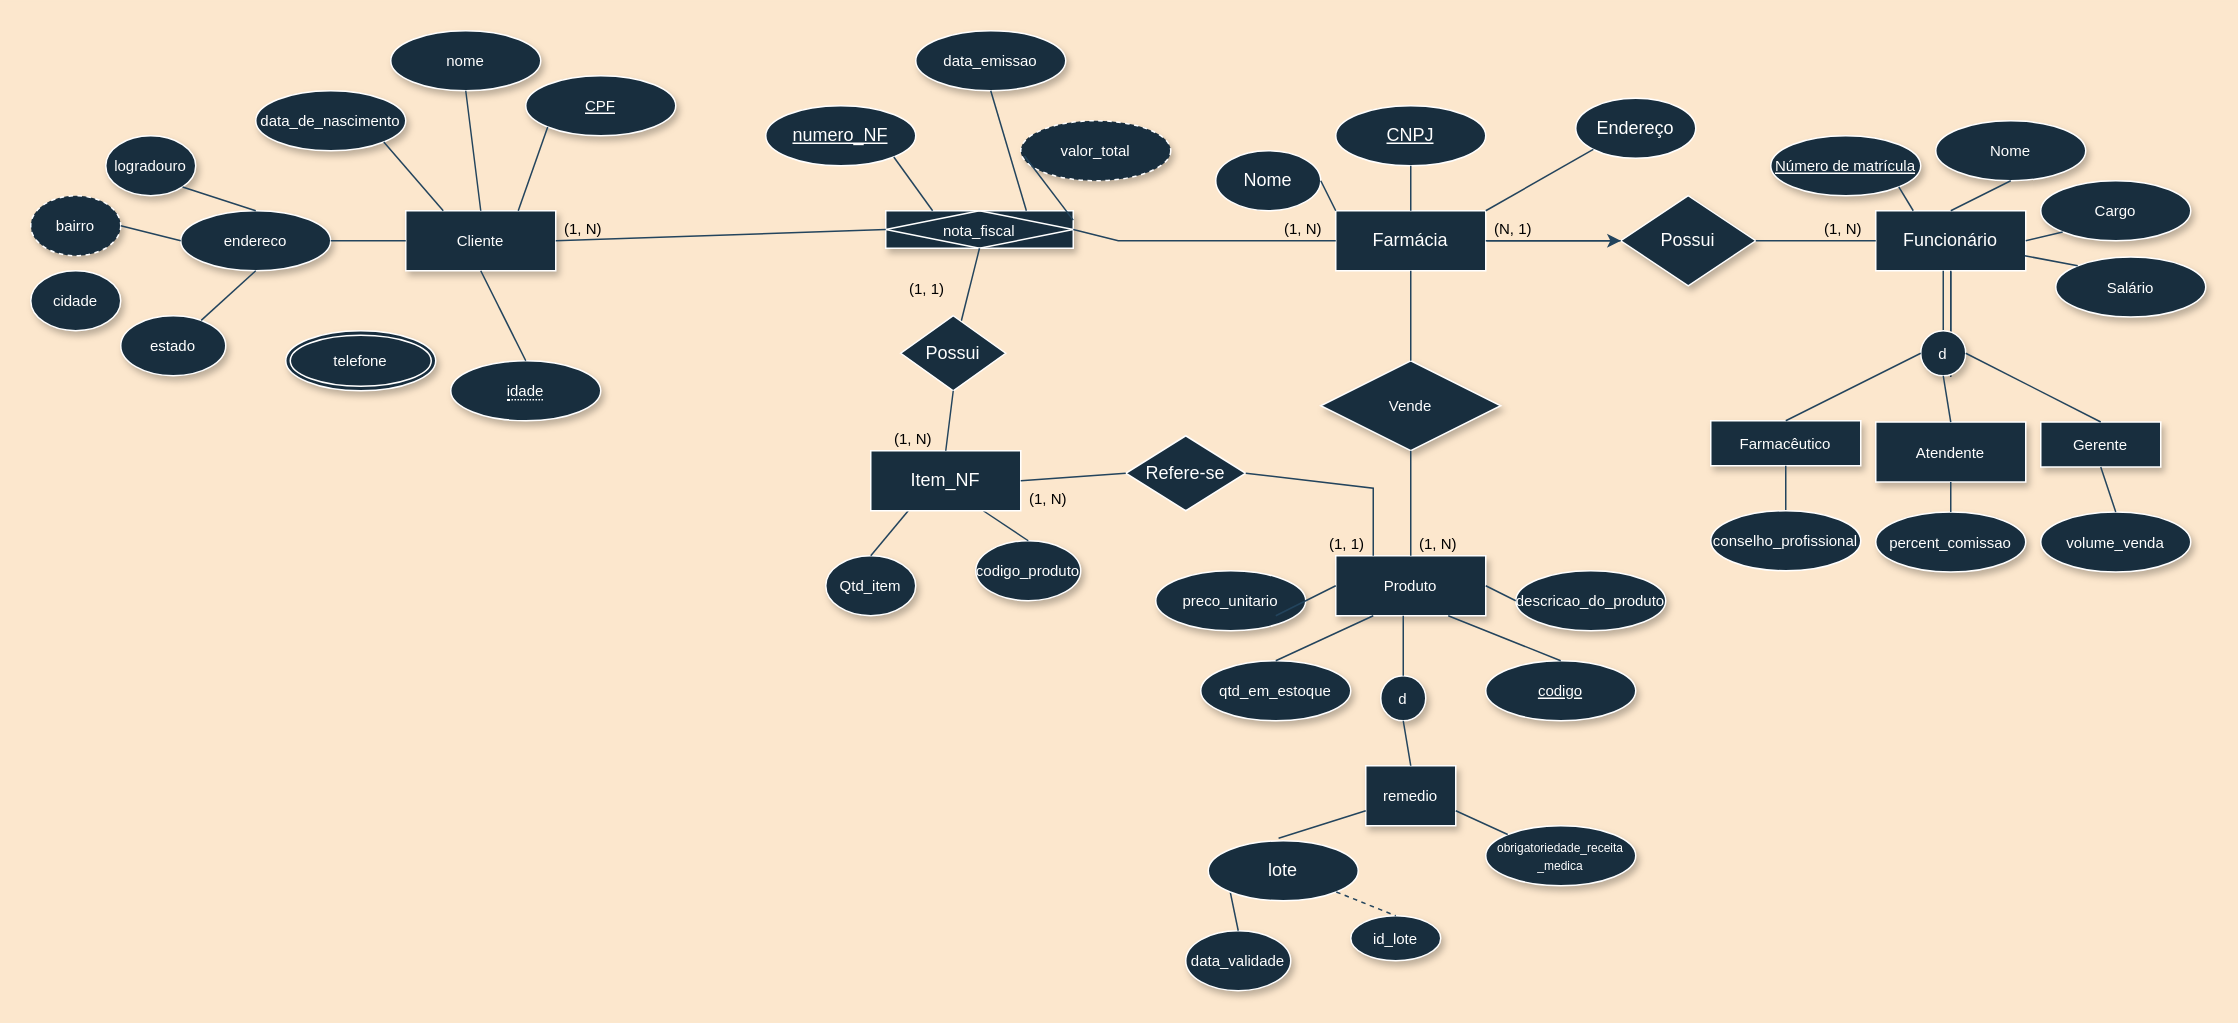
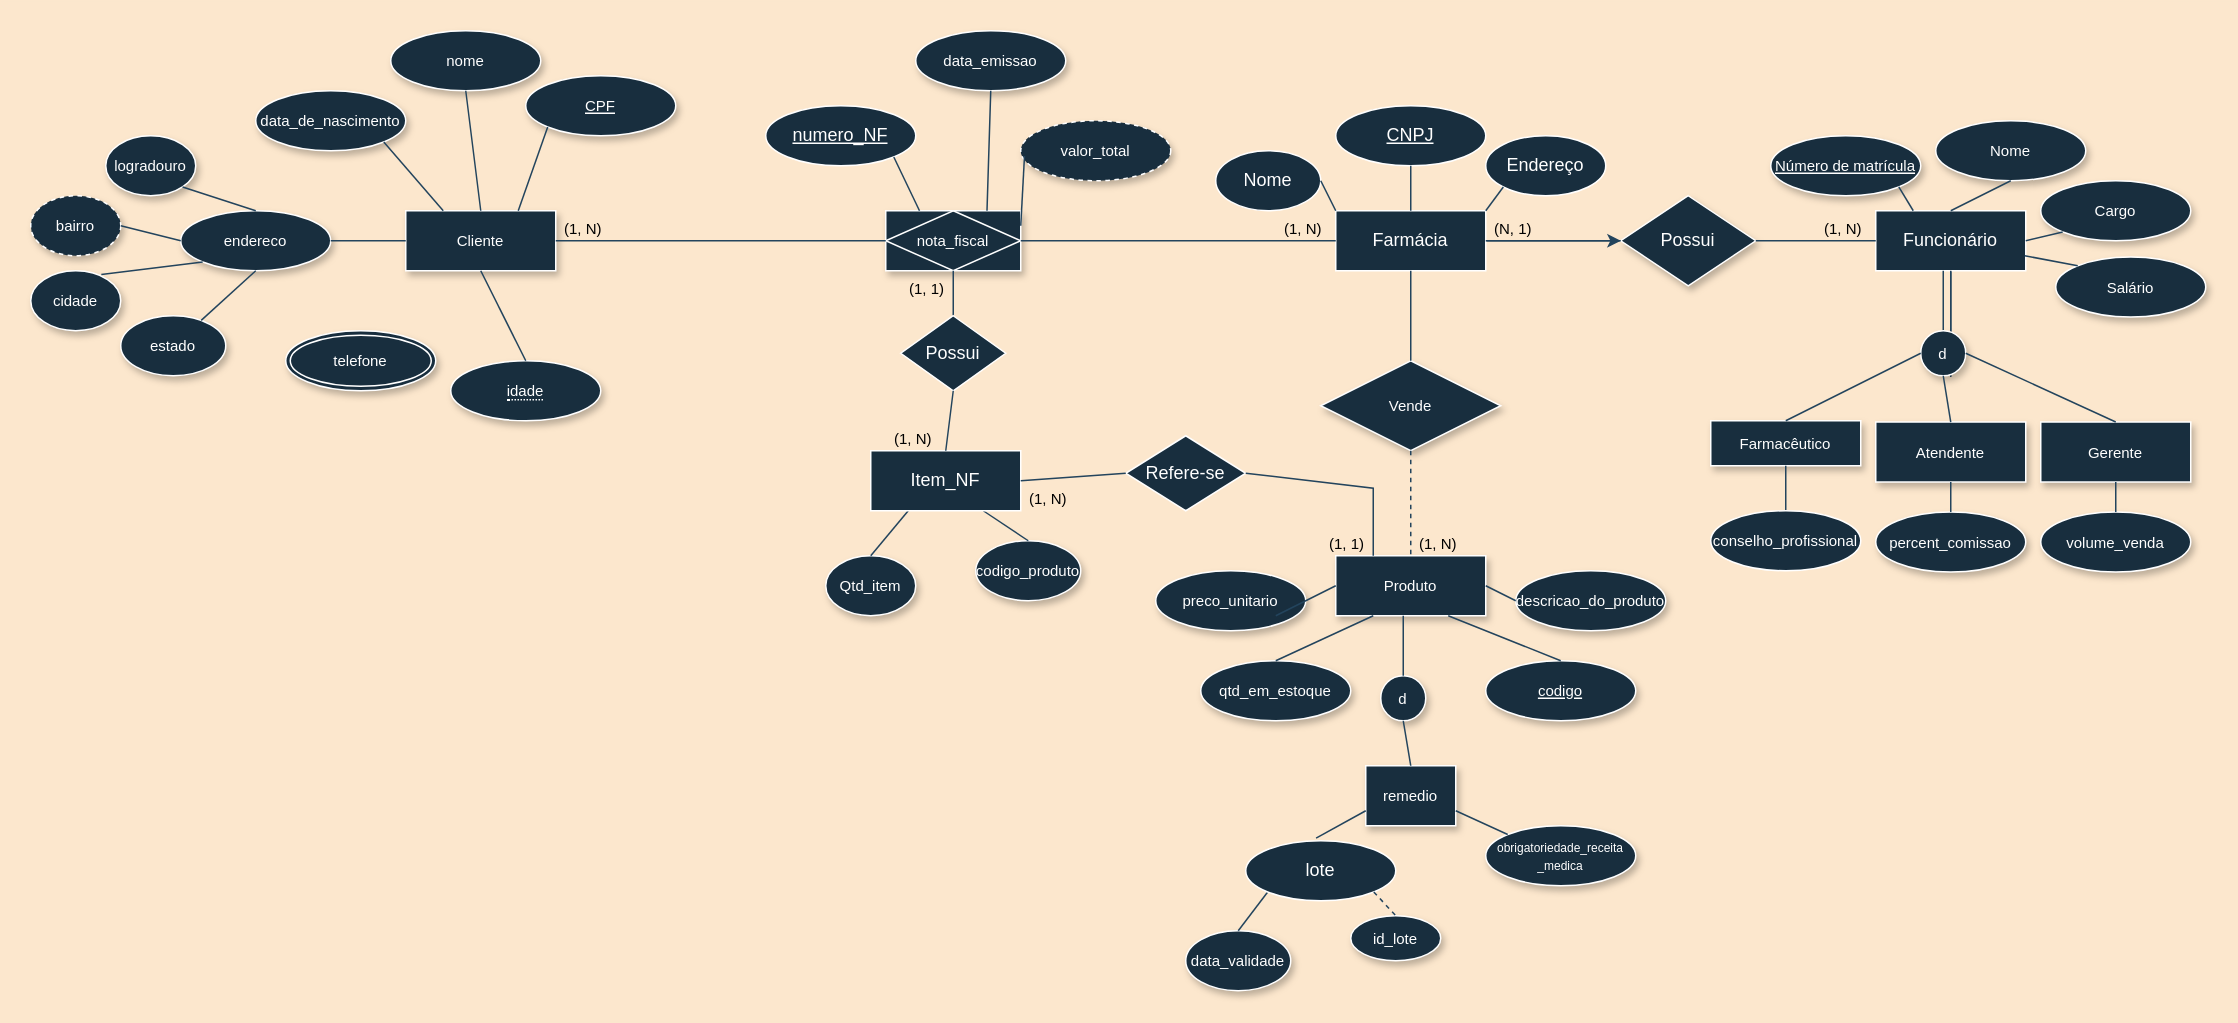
node "Endereço": moved (1636, 128) -> (1546, 166)
node "nota_fiscal": size 188x38 -> 135x60
edge "endereco" -- "cidade": added
node "Gerente": size 120x45 -> 150x60
edge "Vende" -- "Produto": style solid -> dashed
node "lote": moved (1283, 871) -> (1321, 871)
